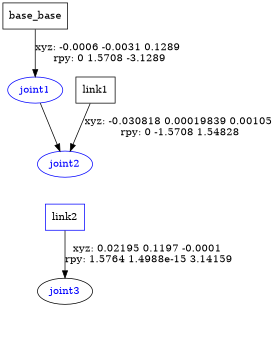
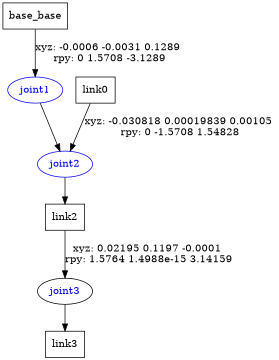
node "link1": label "link1" -> "link0"
edge "joint2" -> "link2": added
node "link2": color blue -> black
node "link3": added
